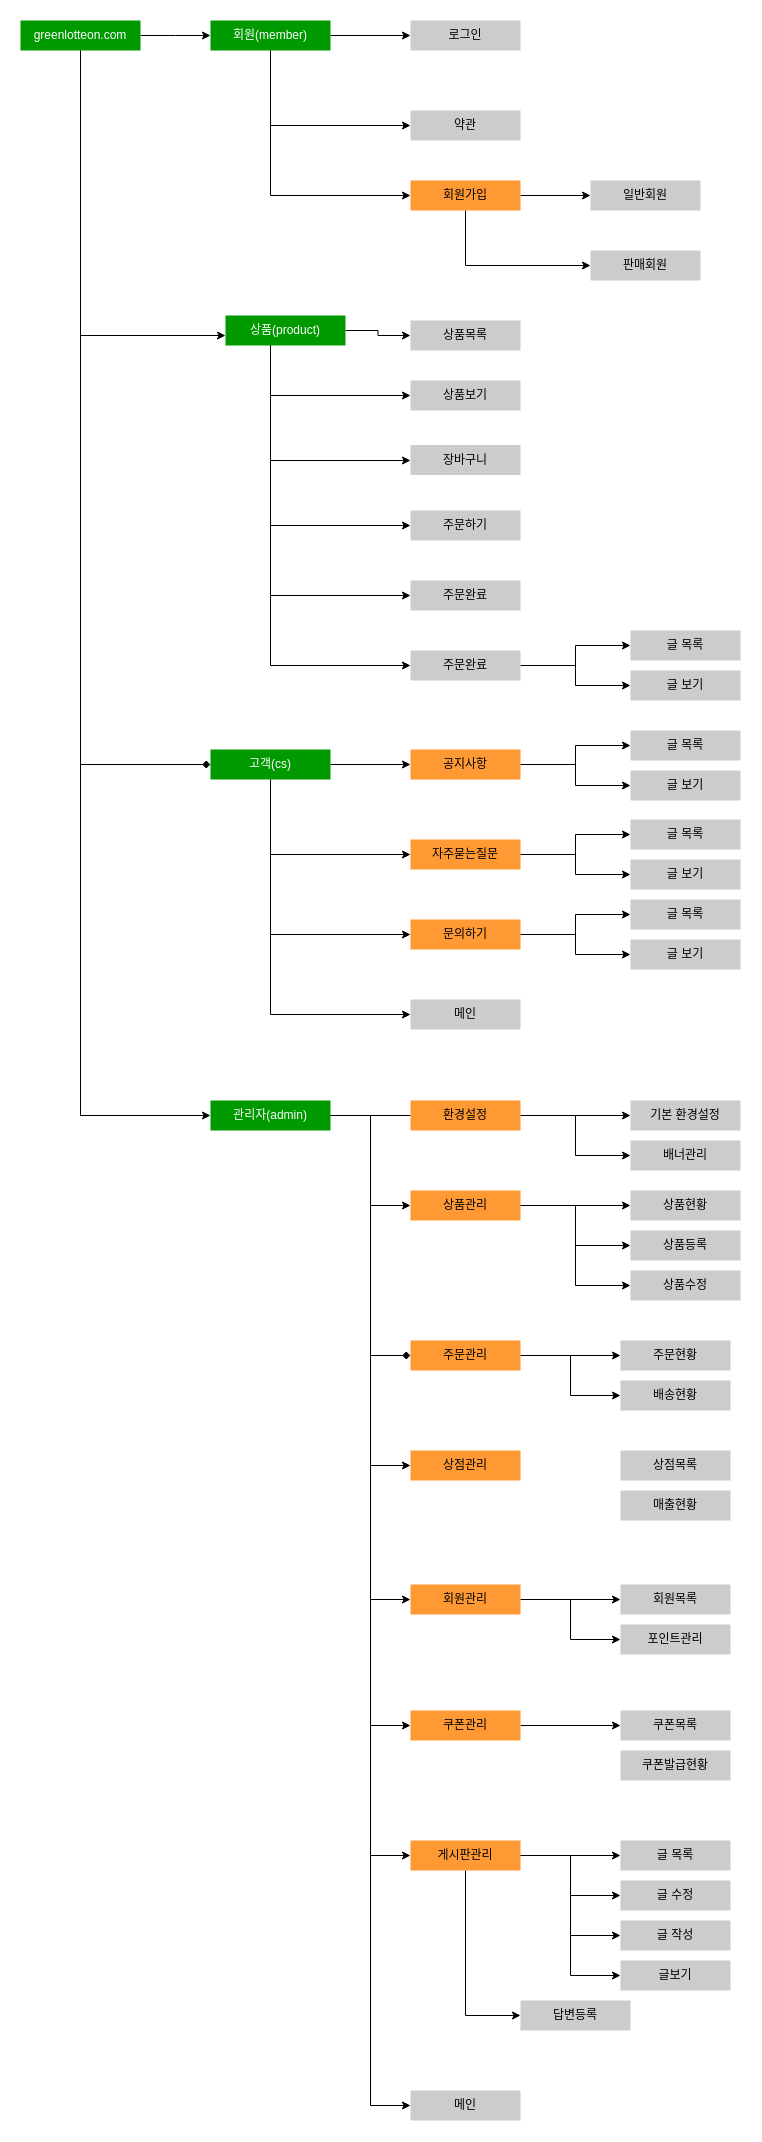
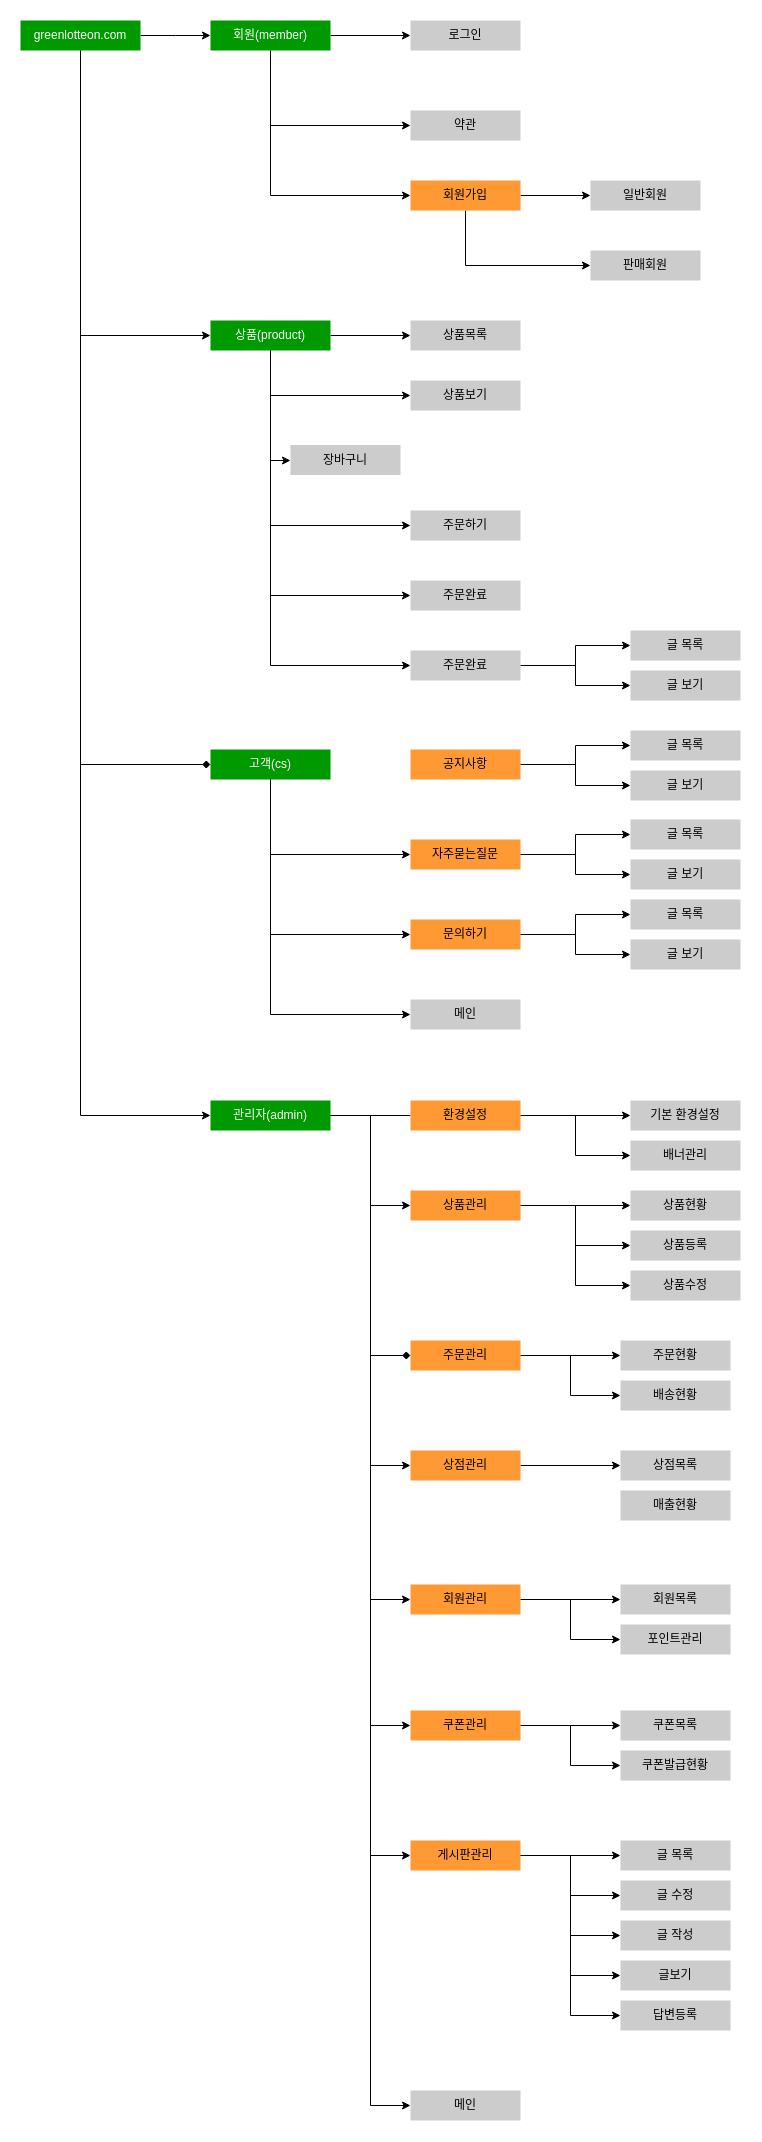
node "상품(product)": moved (286, 331) -> (271, 336)
node "장바구니": moved (466, 460) -> (346, 460)
edge "고객(cs)" -> "공지사항": removed
edge "상점관리" -> "상점목록": added
edge "쿠폰관리" -> "쿠폰발급현황": added
node "답변등록": moved (576, 2016) -> (676, 2016)
